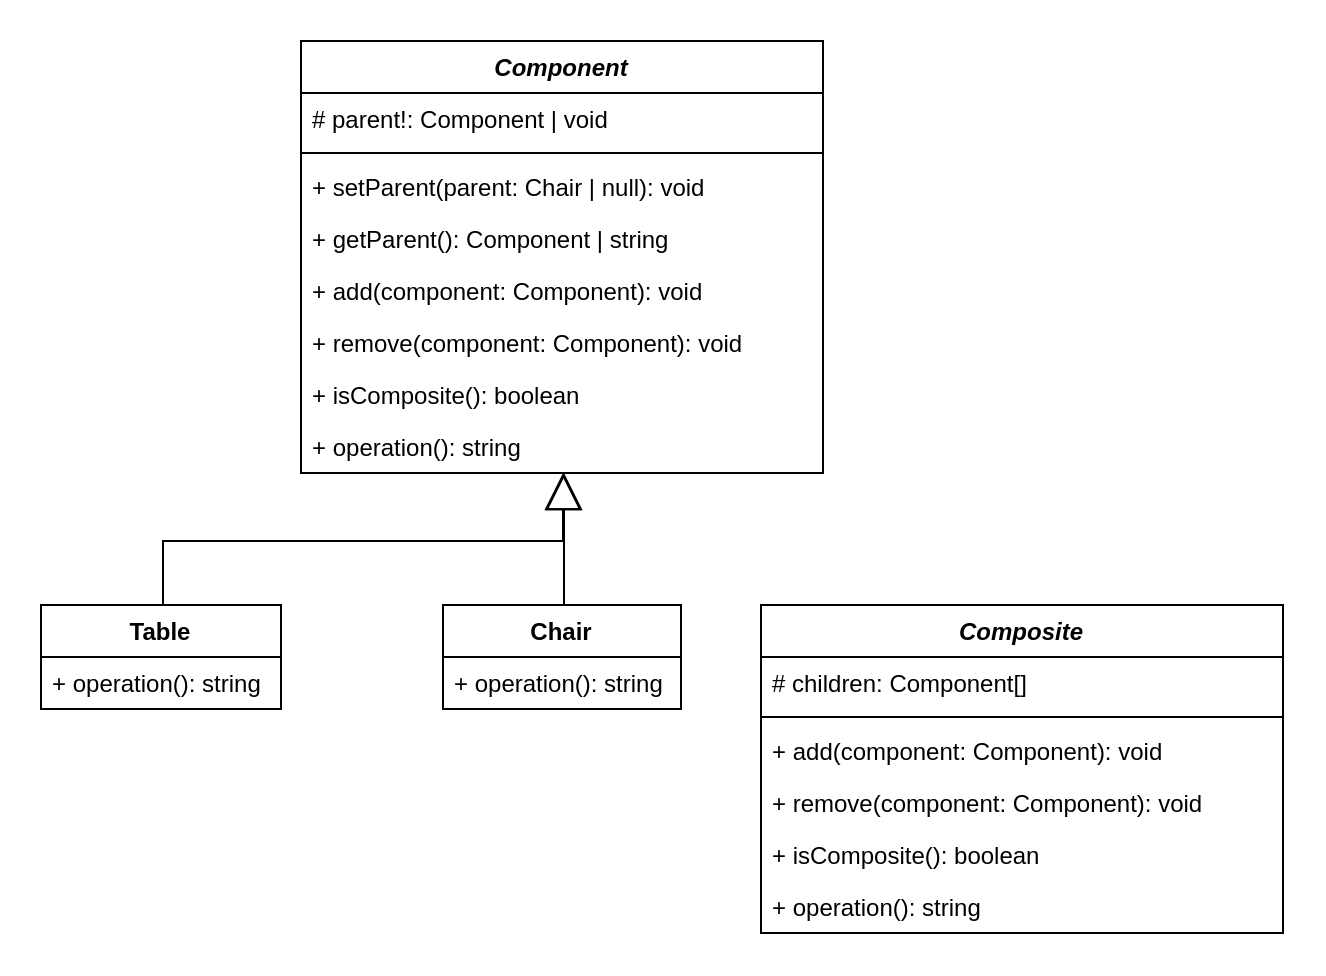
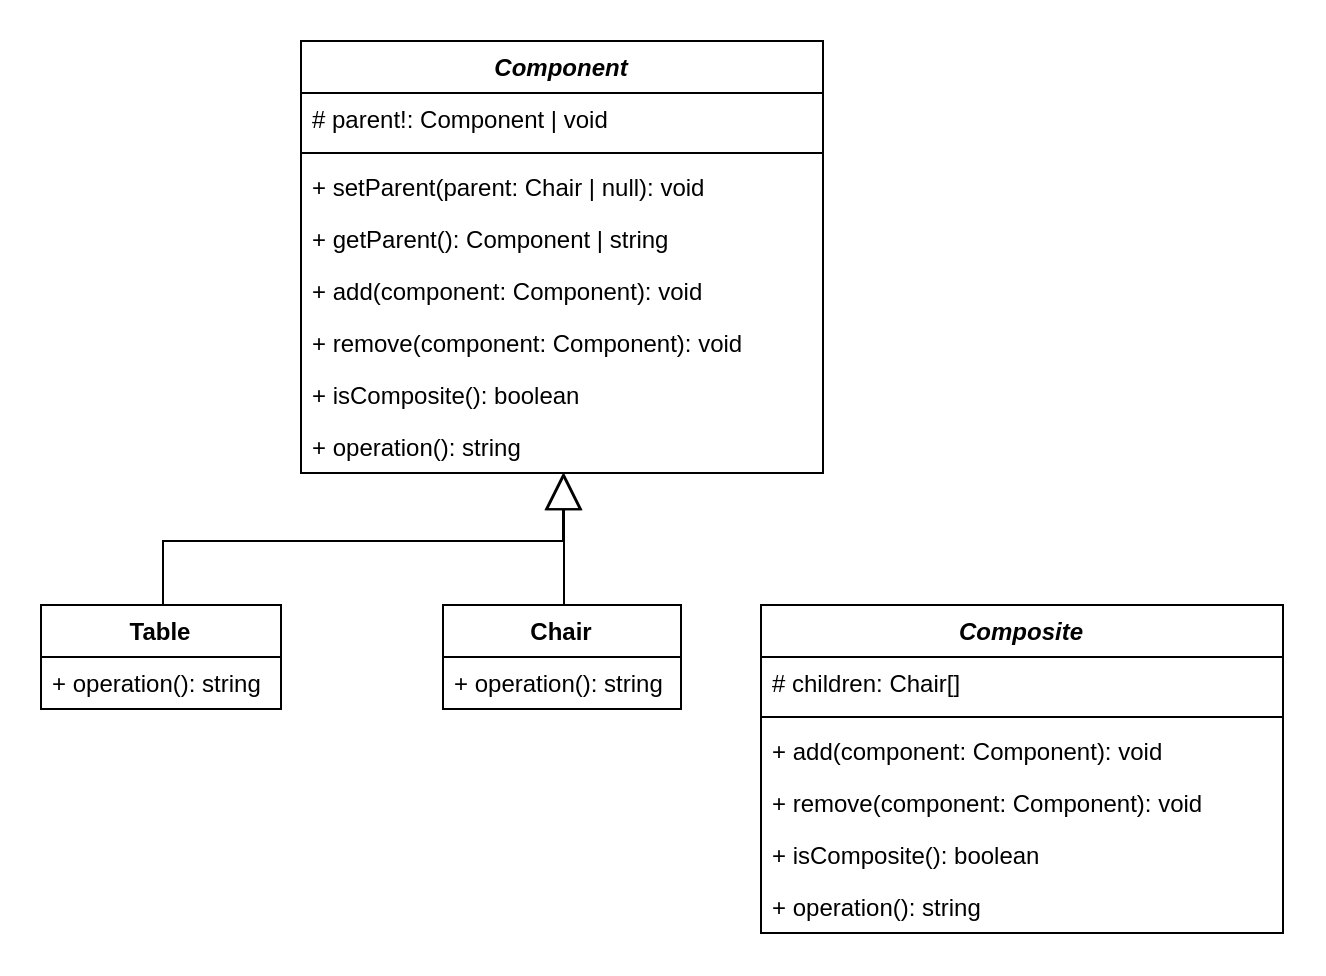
node "# children: Component[]": label "# children: Component[]" -> "# children: Chair[]"
